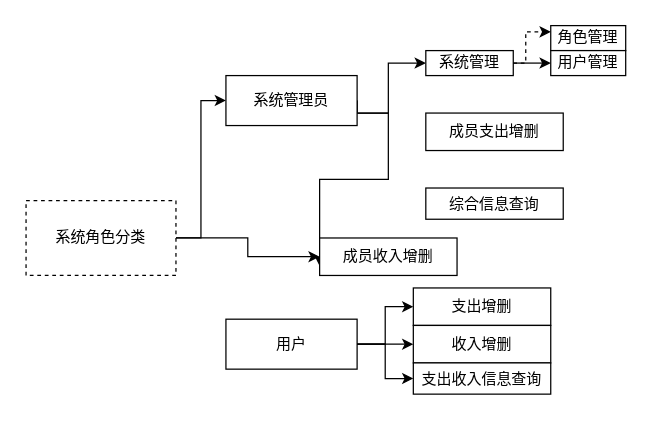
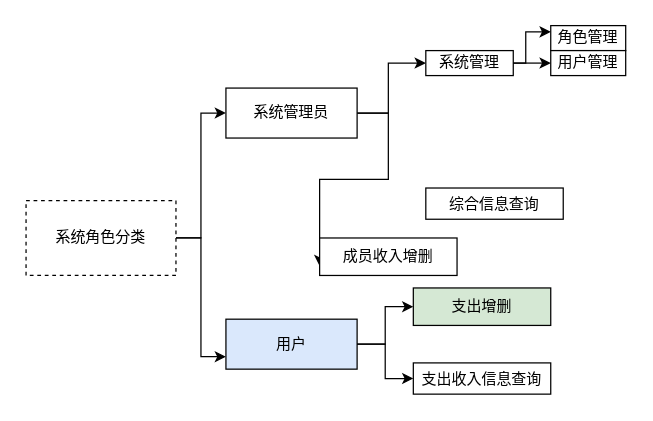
edge "系统管理" -> "角色管理": style dashed -> solid
node "系统管理员": moved (291, 101) -> (291, 113)
node "成员支出增删": removed
edge "系统角色分类" -> "成员收入增删": now "系统角色分类" -> "用户"
node "支出增删": fillcolor #ffffff -> #d5e8d4
node "用户": fillcolor #ffffff -> #dae8fc
edge "用户" -> "收入增删": removed
node "收入增删": removed
